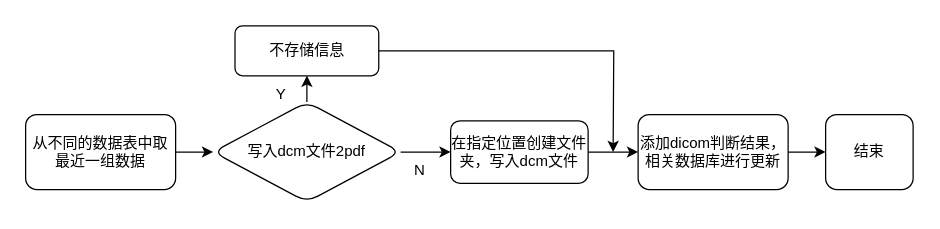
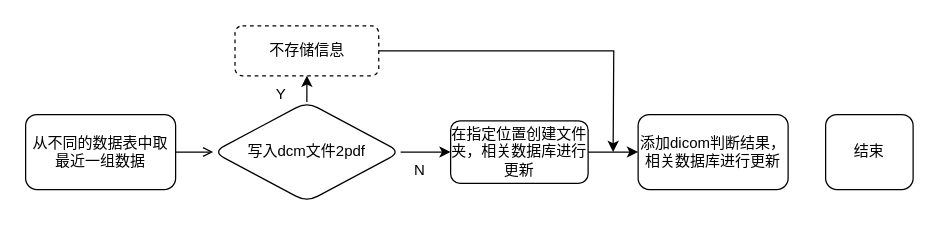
node "不存储信息": style solid -> dashed
edge "从不同的数据表中取最近一组数据" -> "写入dcm文件2pdf": arrowhead classic -> open
node "在指定位置创建文件夹，写入dcm文件": label "在指定位置创建文件夹，写入dcm文件" -> "在指定位置创建文件夹，相关数据库进行更新"
edge "添加dicom判断结果，相关数据库进行更新" -> "结束": removed
